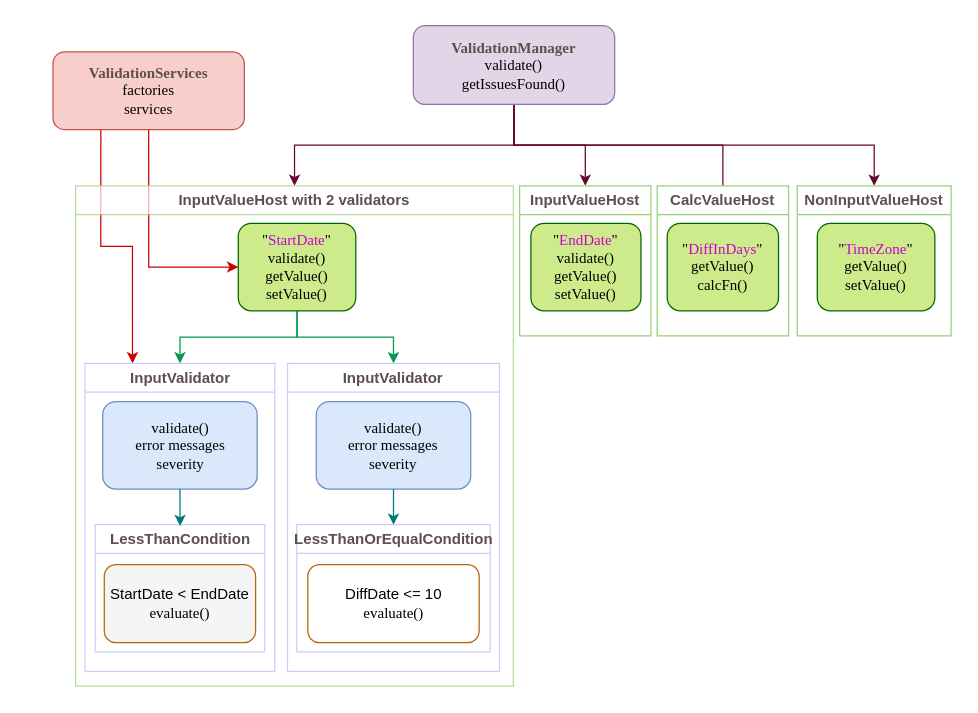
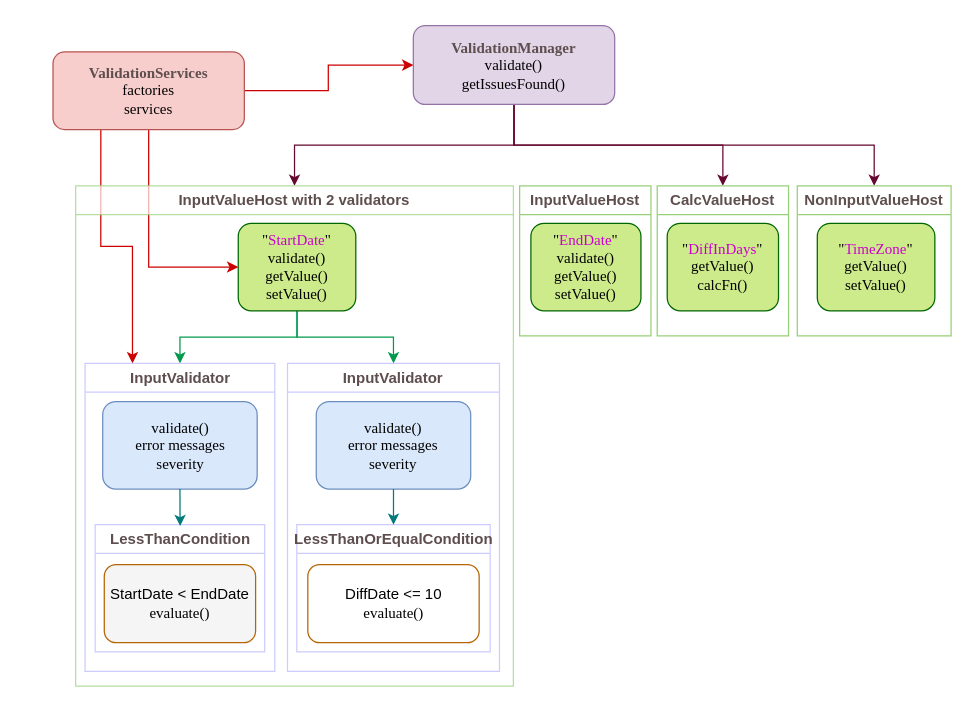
edge "ValidationServices factories services" -> "ValidationManager validate() getIssuesFound()": added
edge "ValidationManager validate() getIssuesFound()" -> "InputValueHost": removed
edge "ValidationManager validate() getIssuesFound()" -- "CalcValueHost": arrowhead none -> classic
